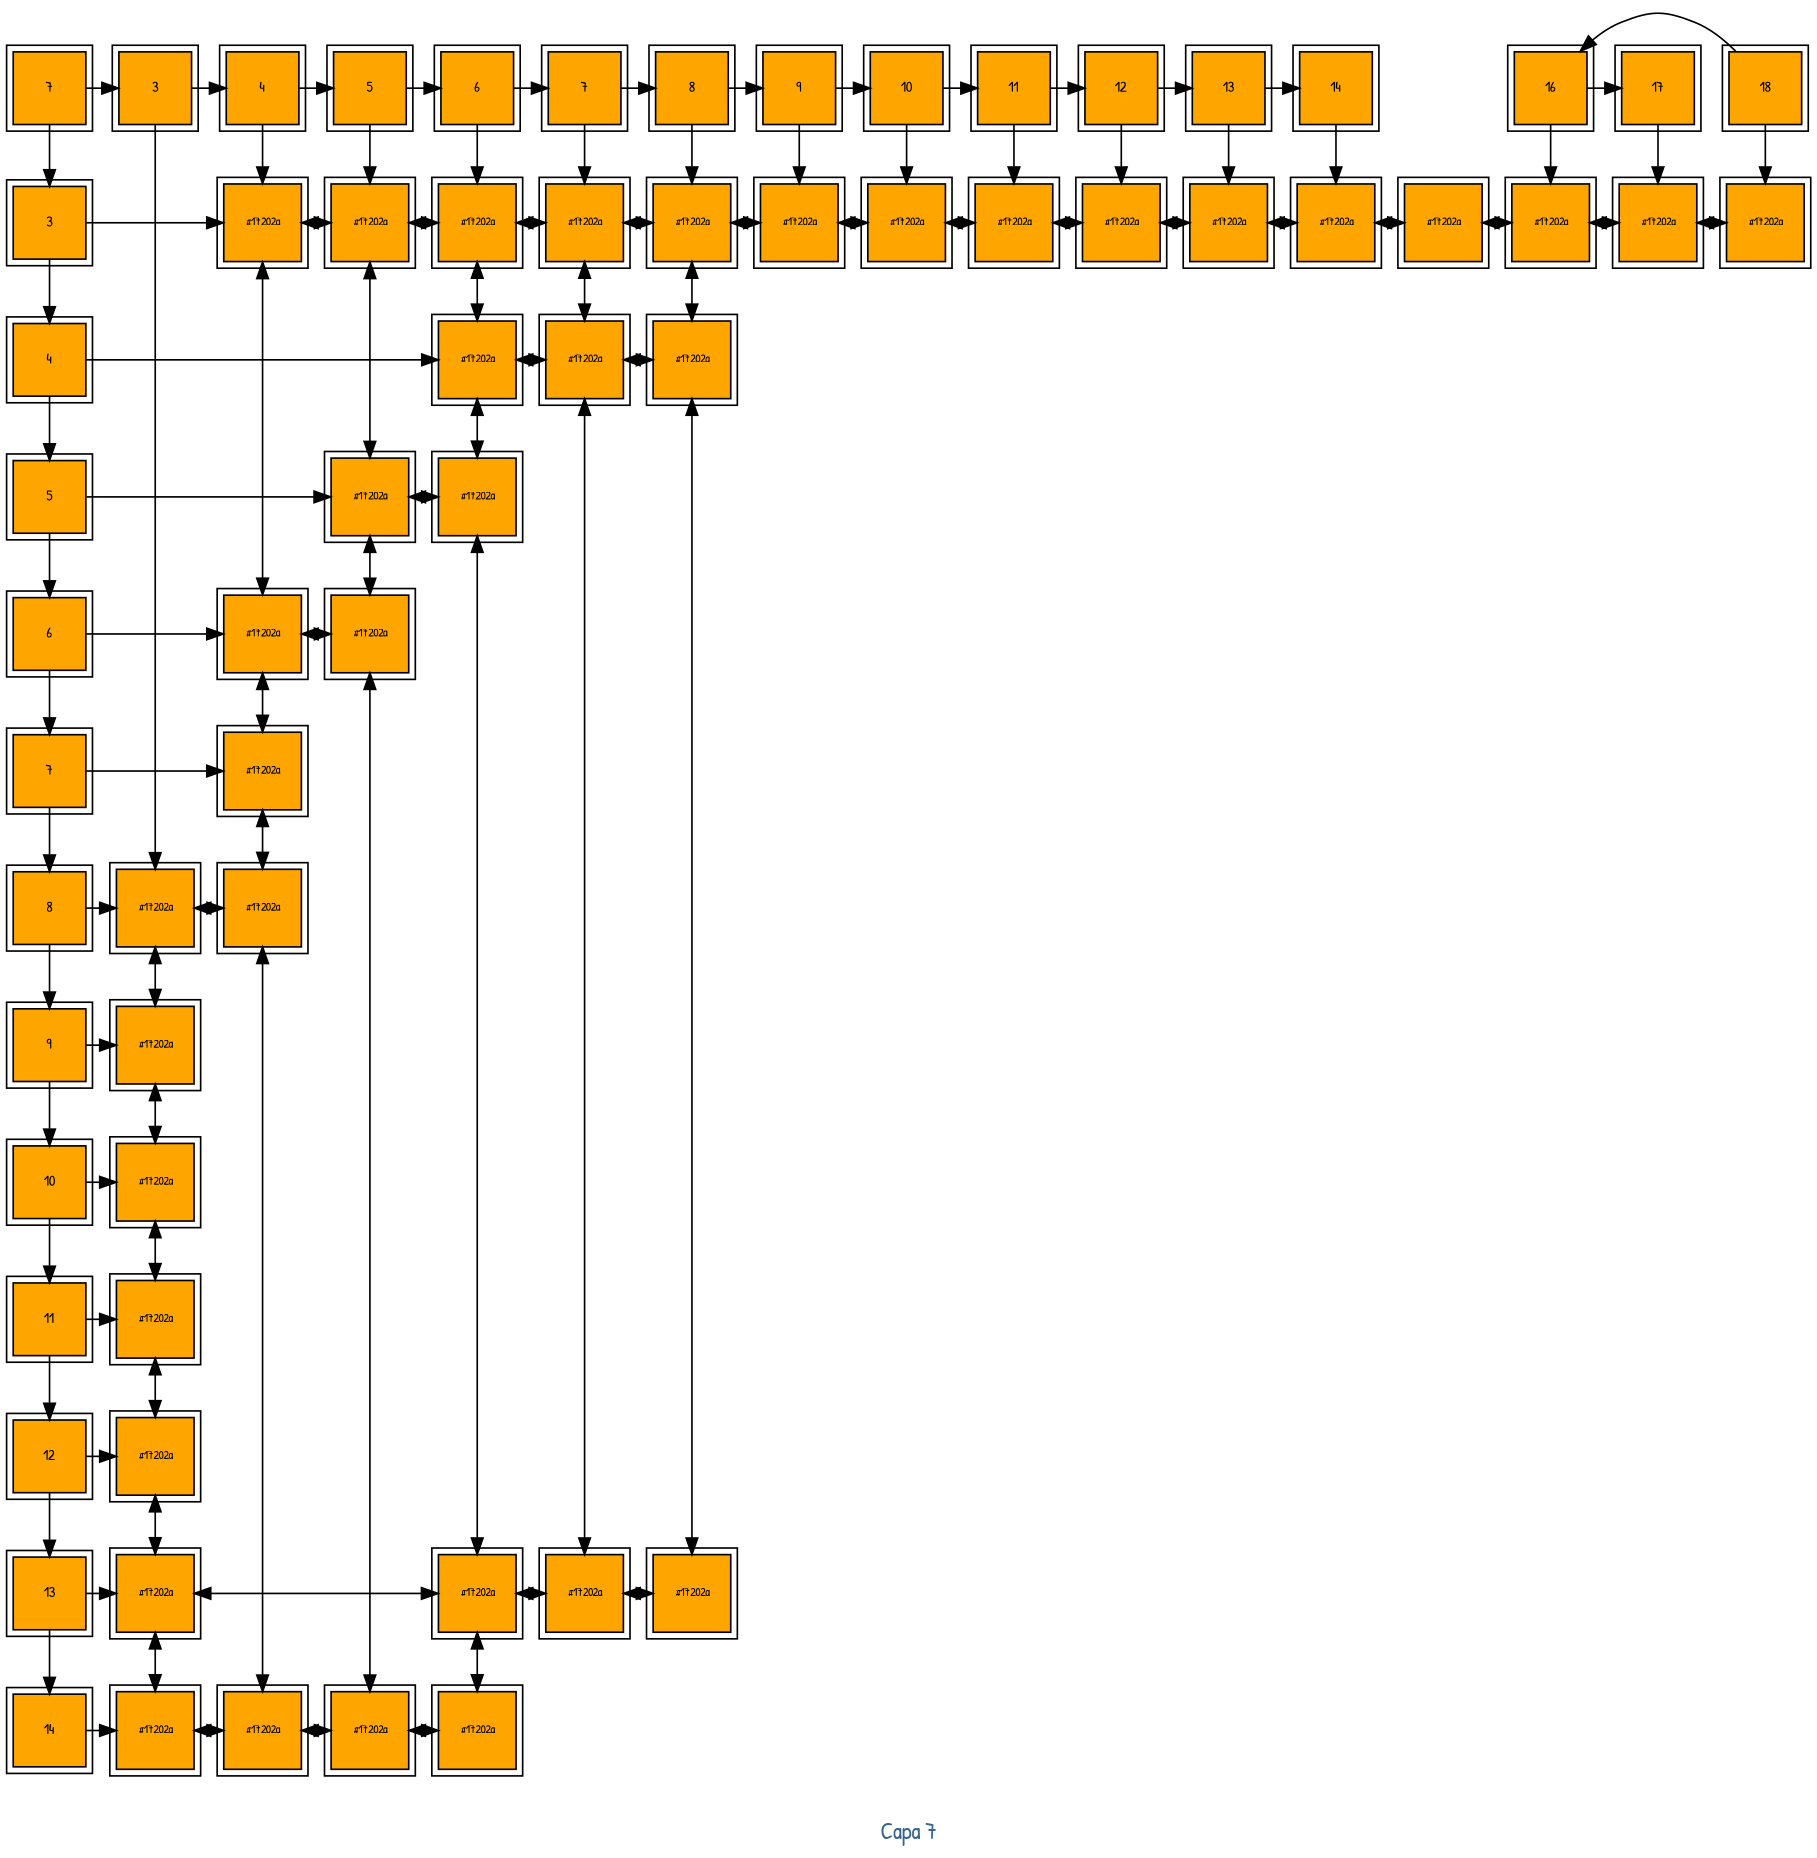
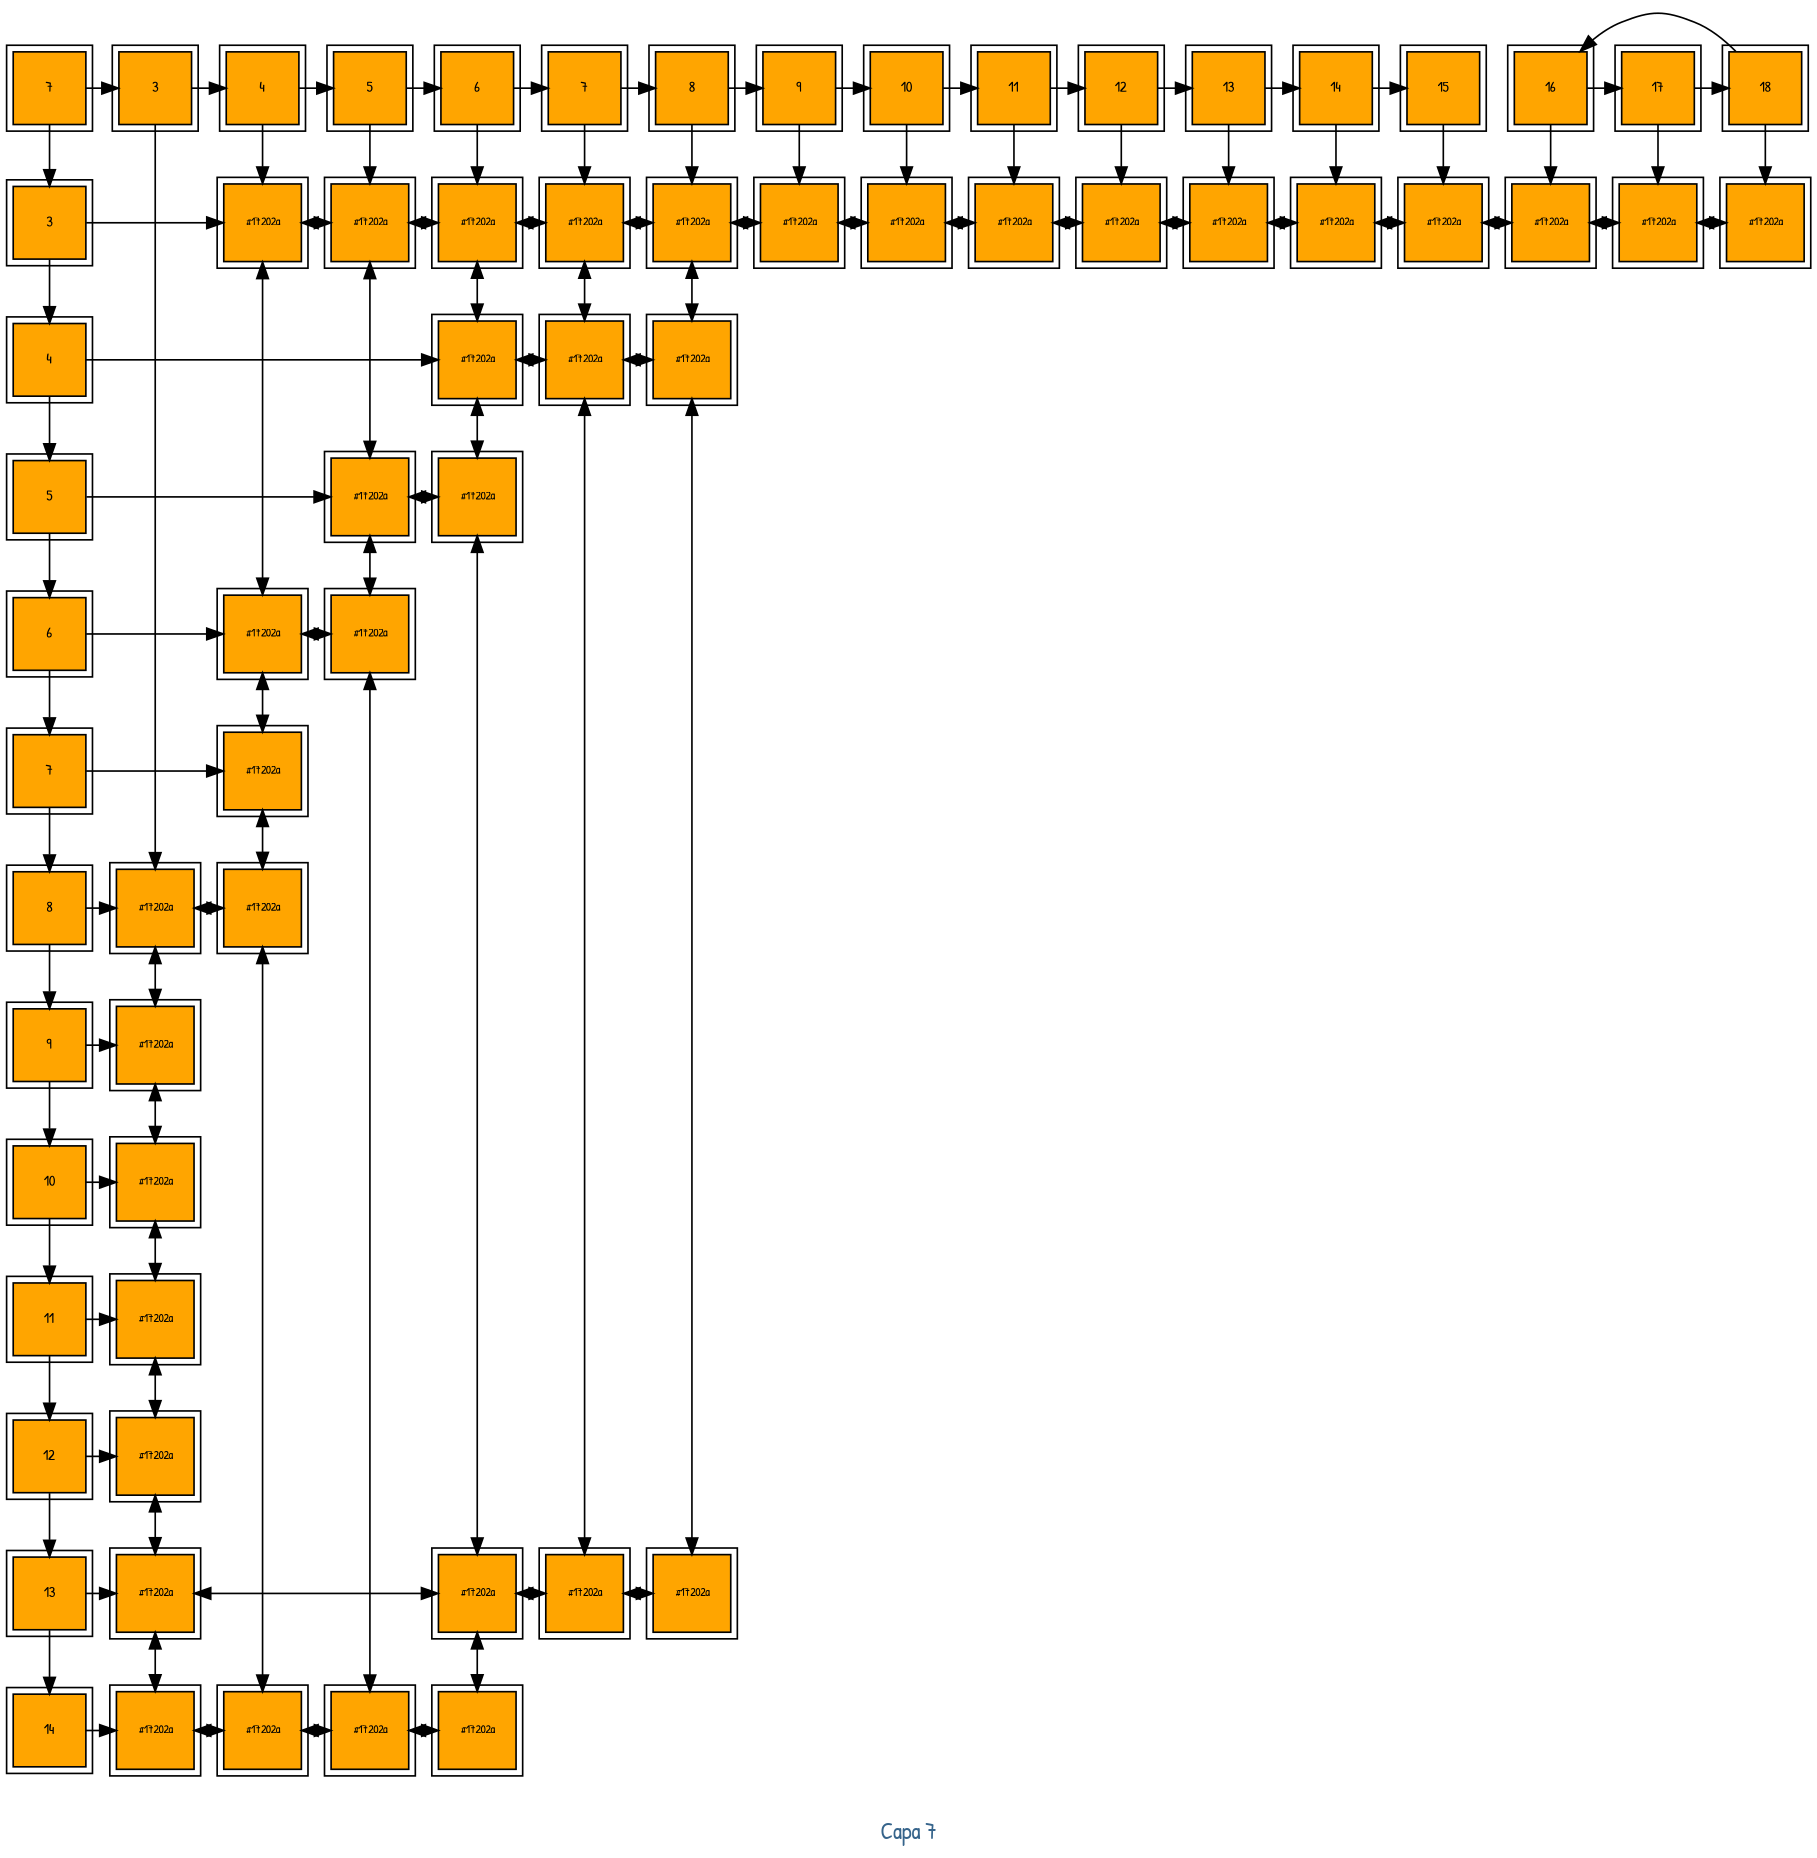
node "15": added
edge "17" -> "18": added
